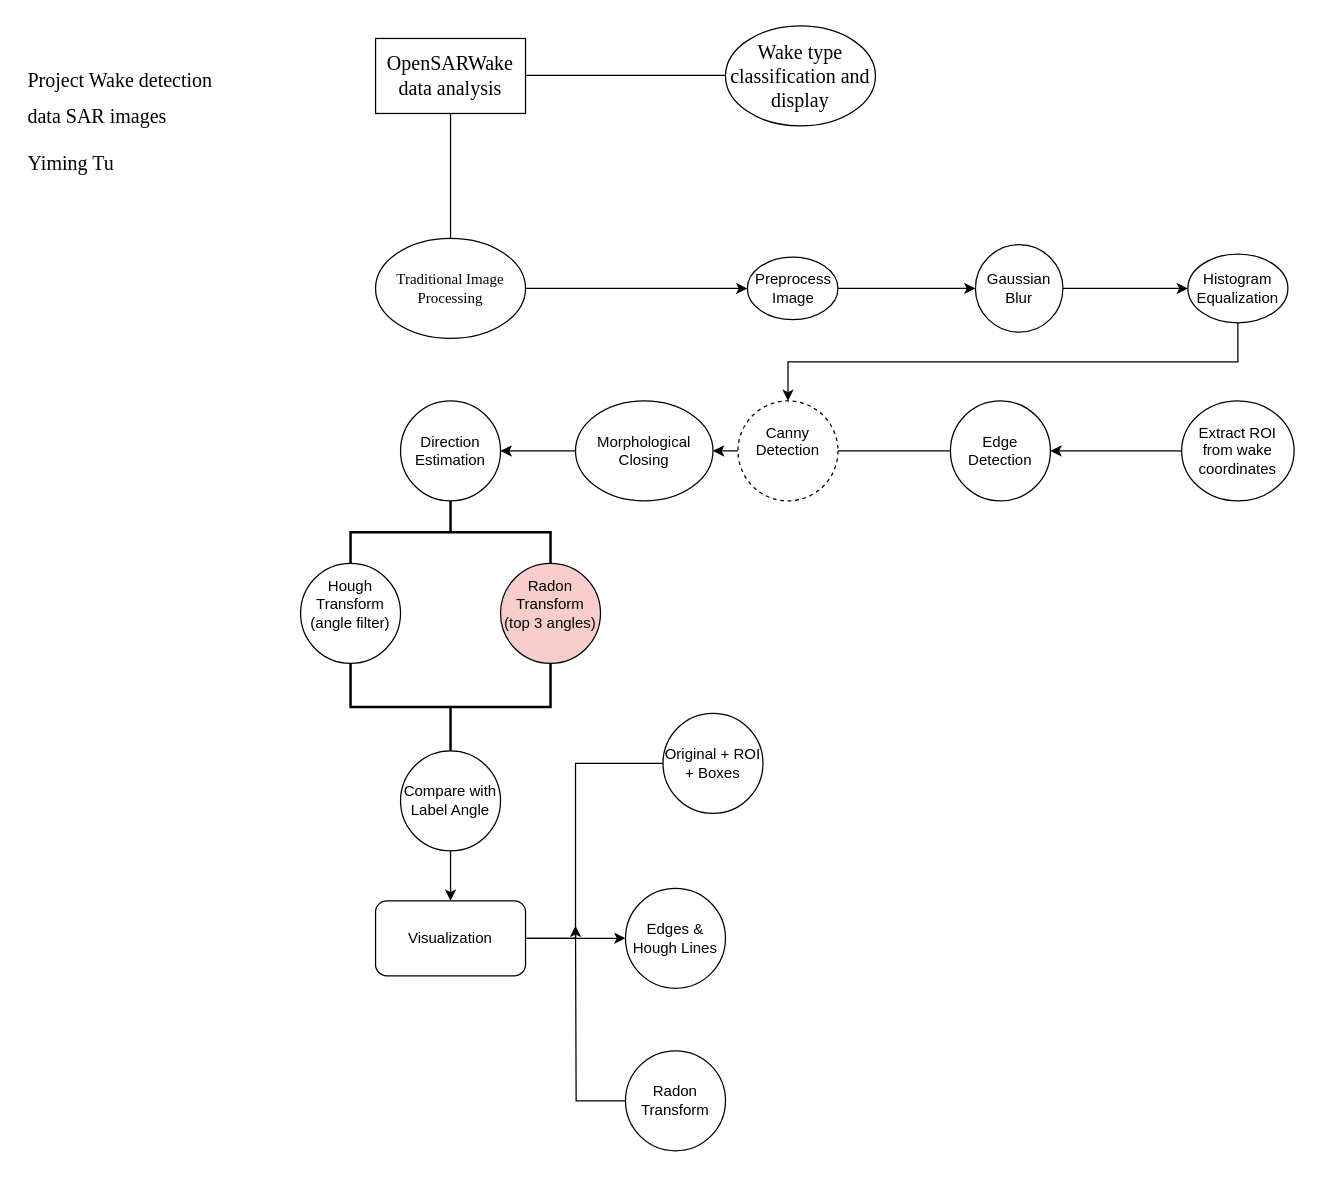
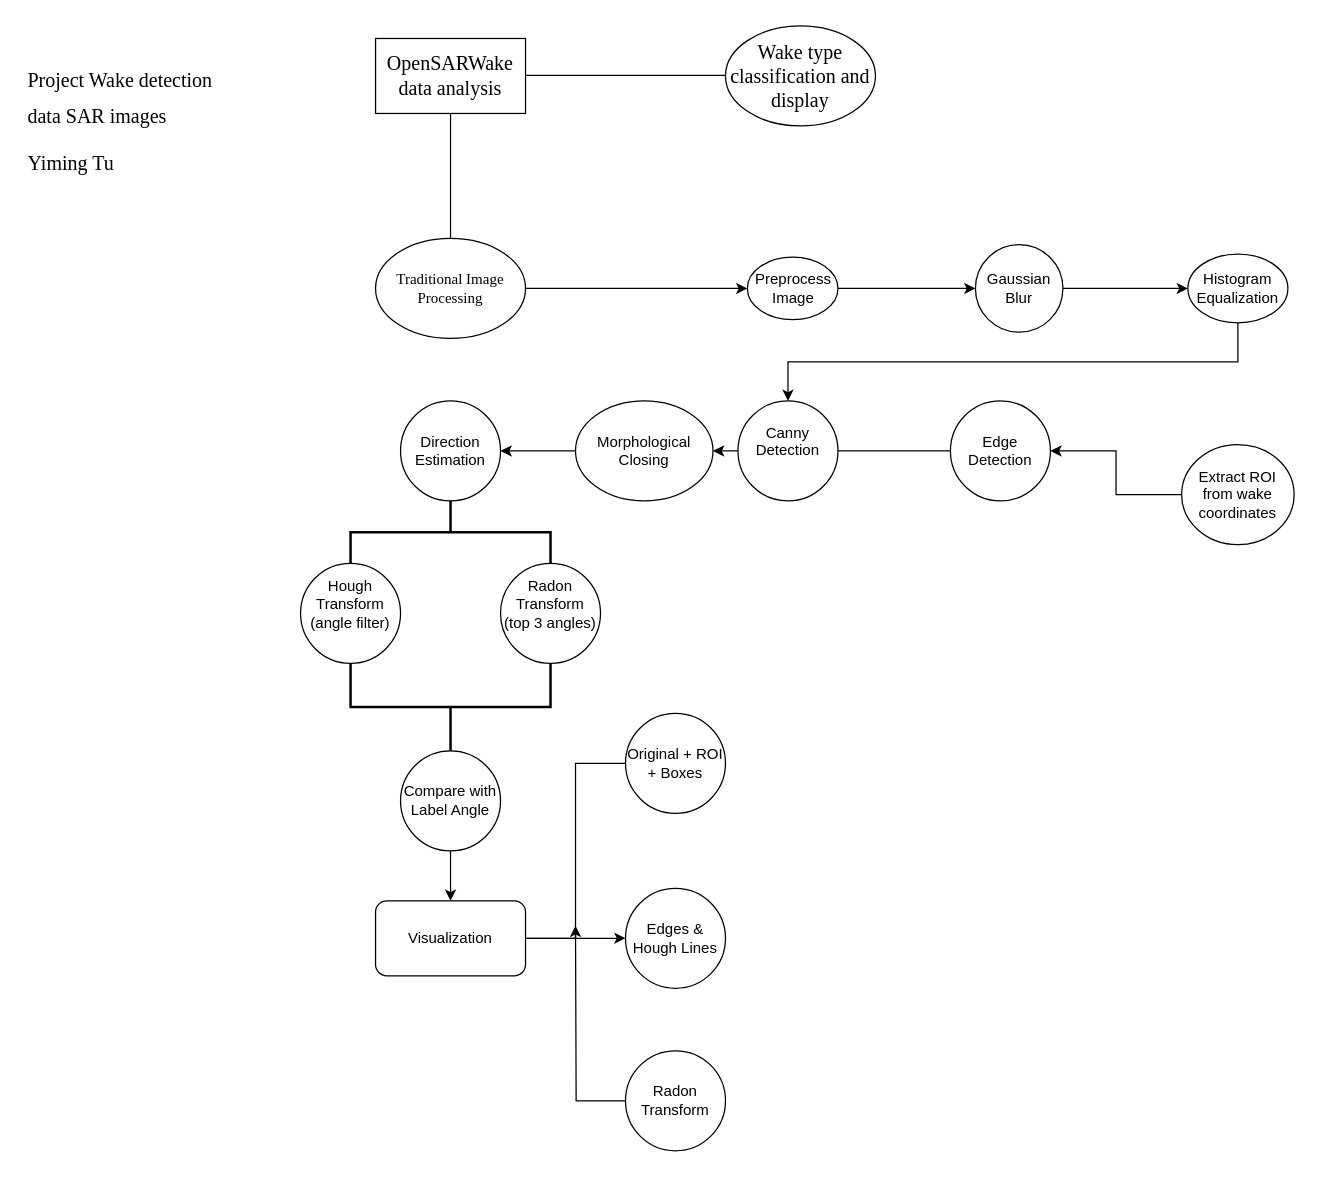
node "Canny Detection": style dashed -> solid
node "Extract ROI from wake coordinates": moved (1238, 451) -> (1238, 494)
node "Radon Transform (top 3 angles)": fillcolor #f8cecc -> #ffffff
node "Original + ROI + Boxes": moved (713, 763) -> (676, 763)
